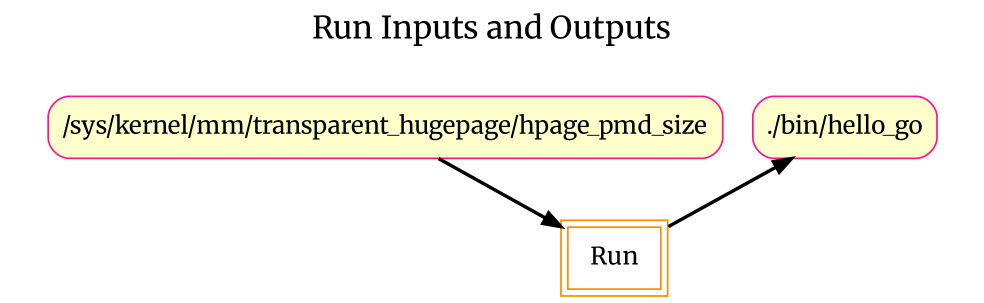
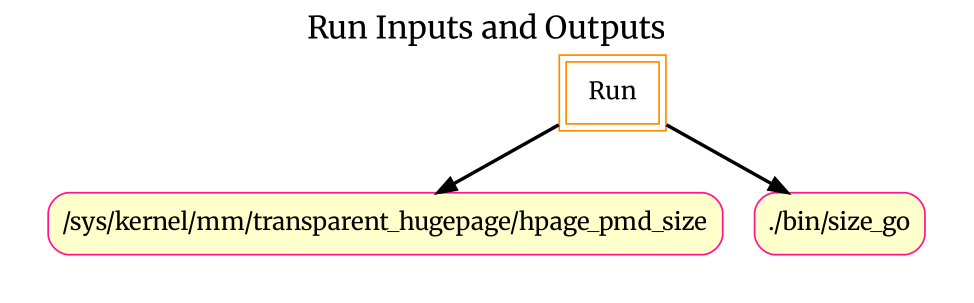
node "./bin/hello_go": label "./bin/hello_go" -> "./bin/size_go"
edge "/sys/kernel/mm/transparent_hugepage/hpage_pmd_size" -> "Run": reversed
